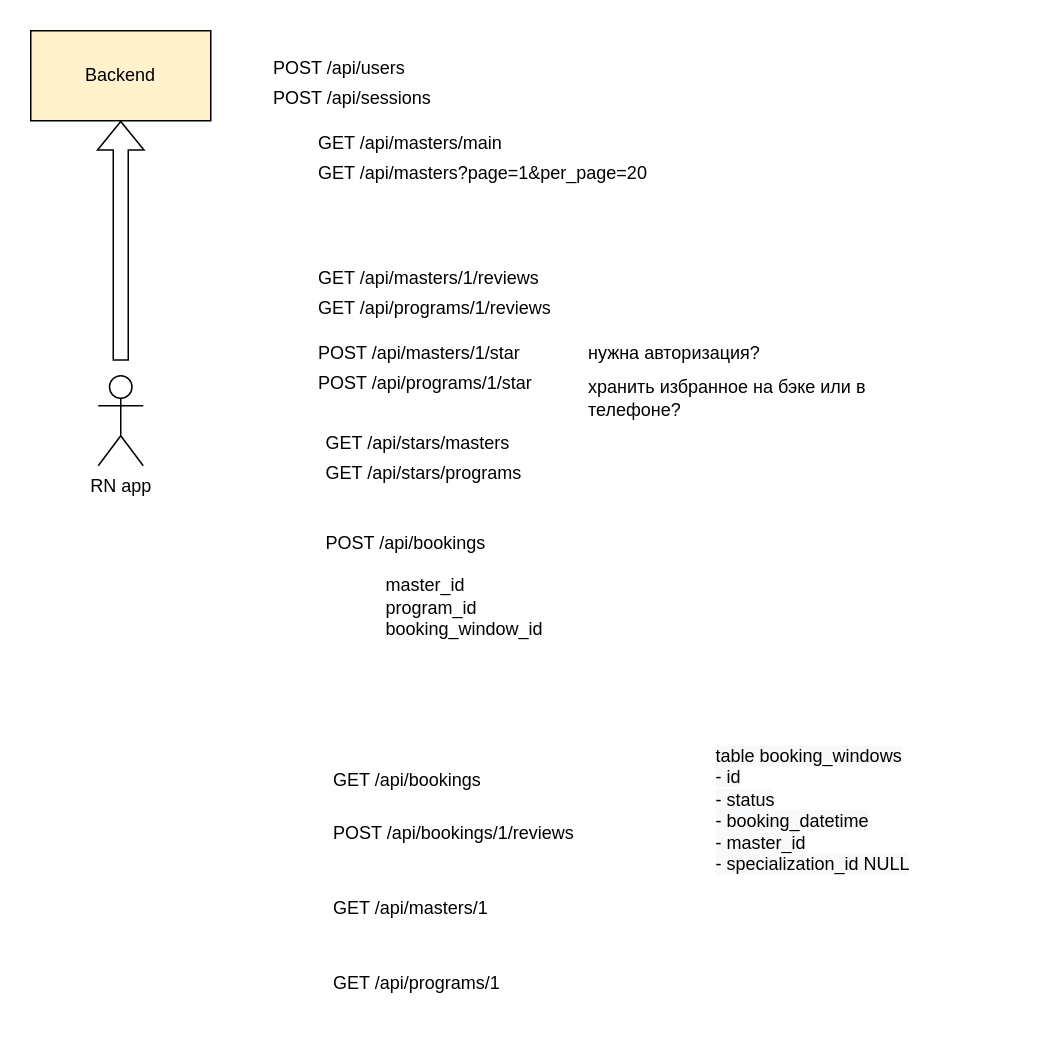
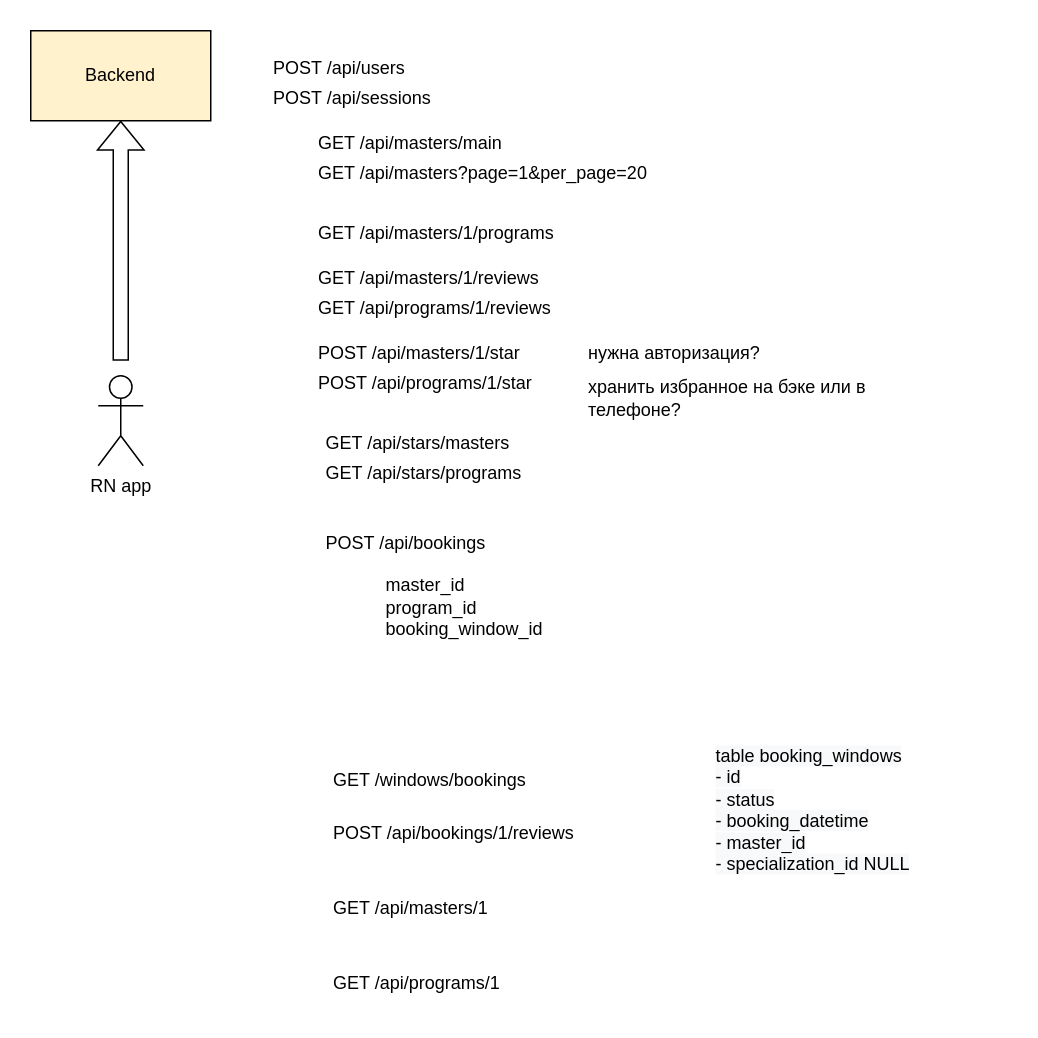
node "GET /api/masters/1/programs": added
node "GET /api/bookings": label "GET /api/bookings" -> "GET /windows/bookings"
